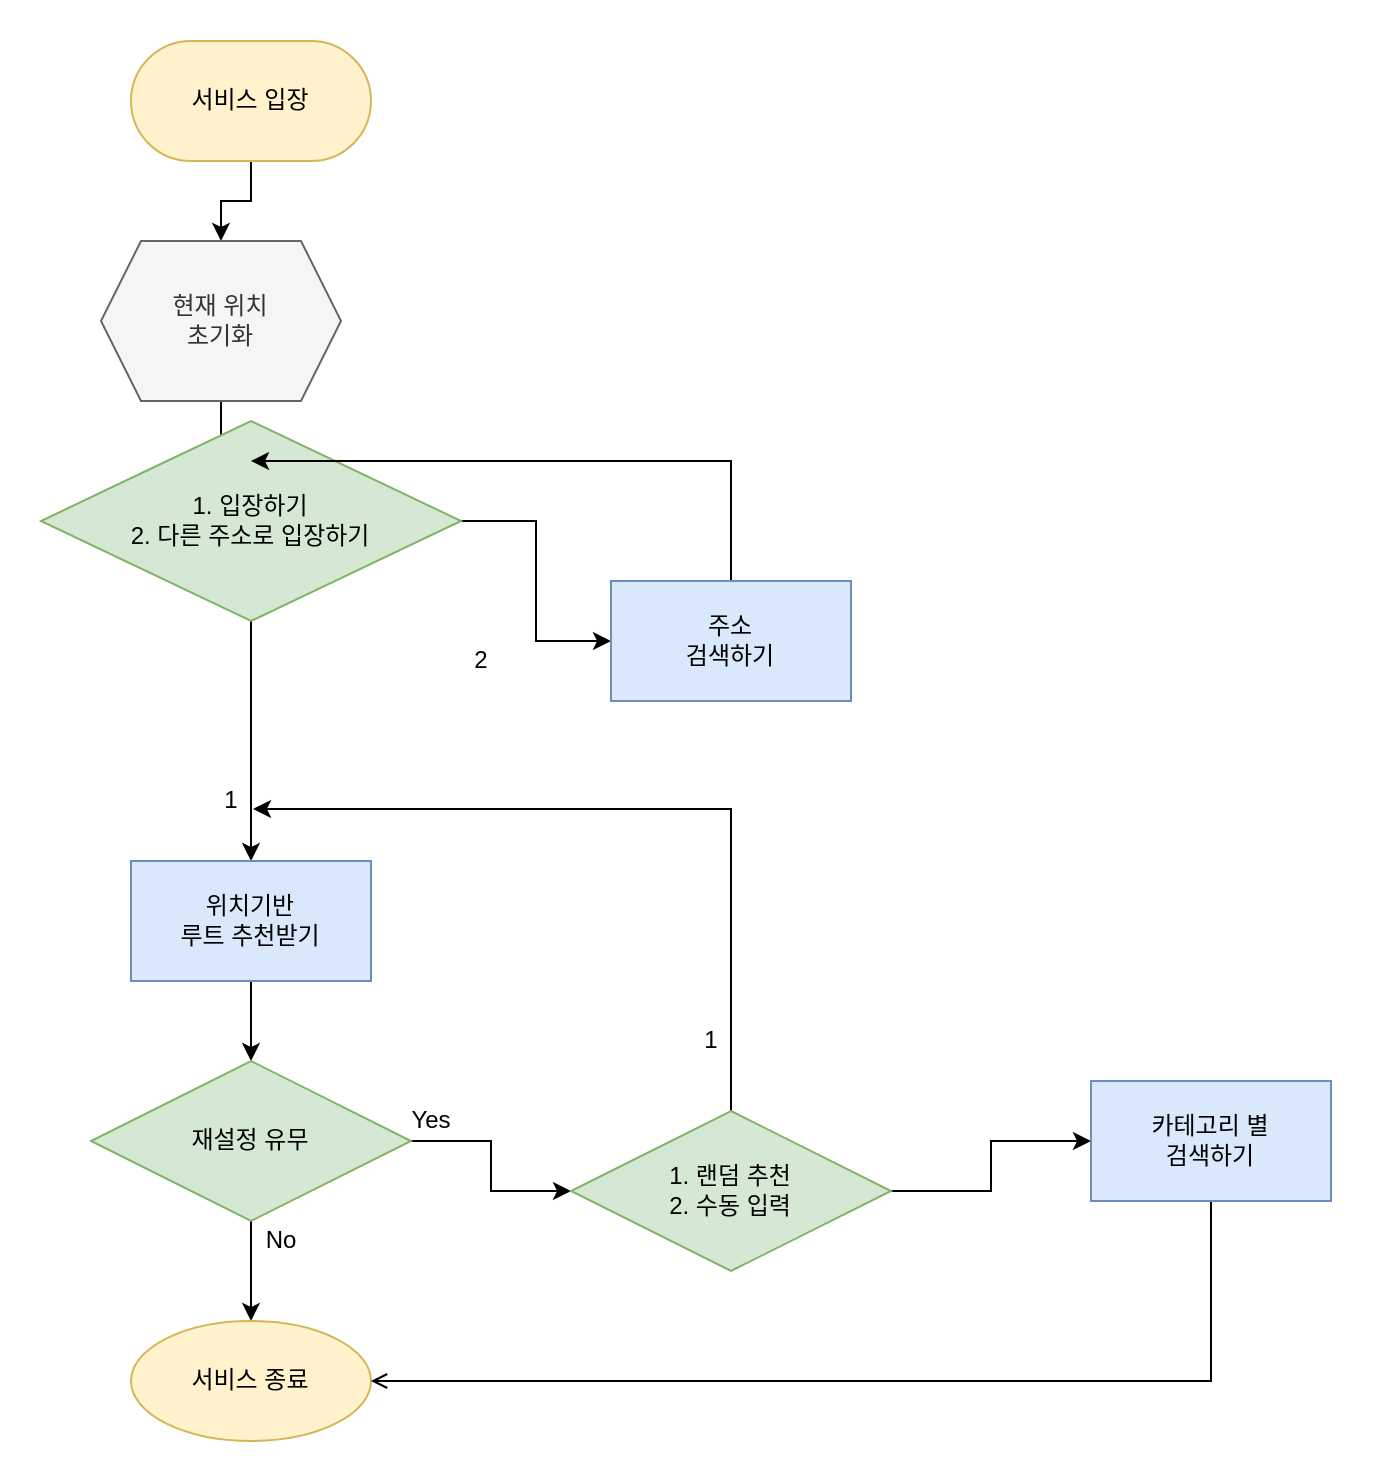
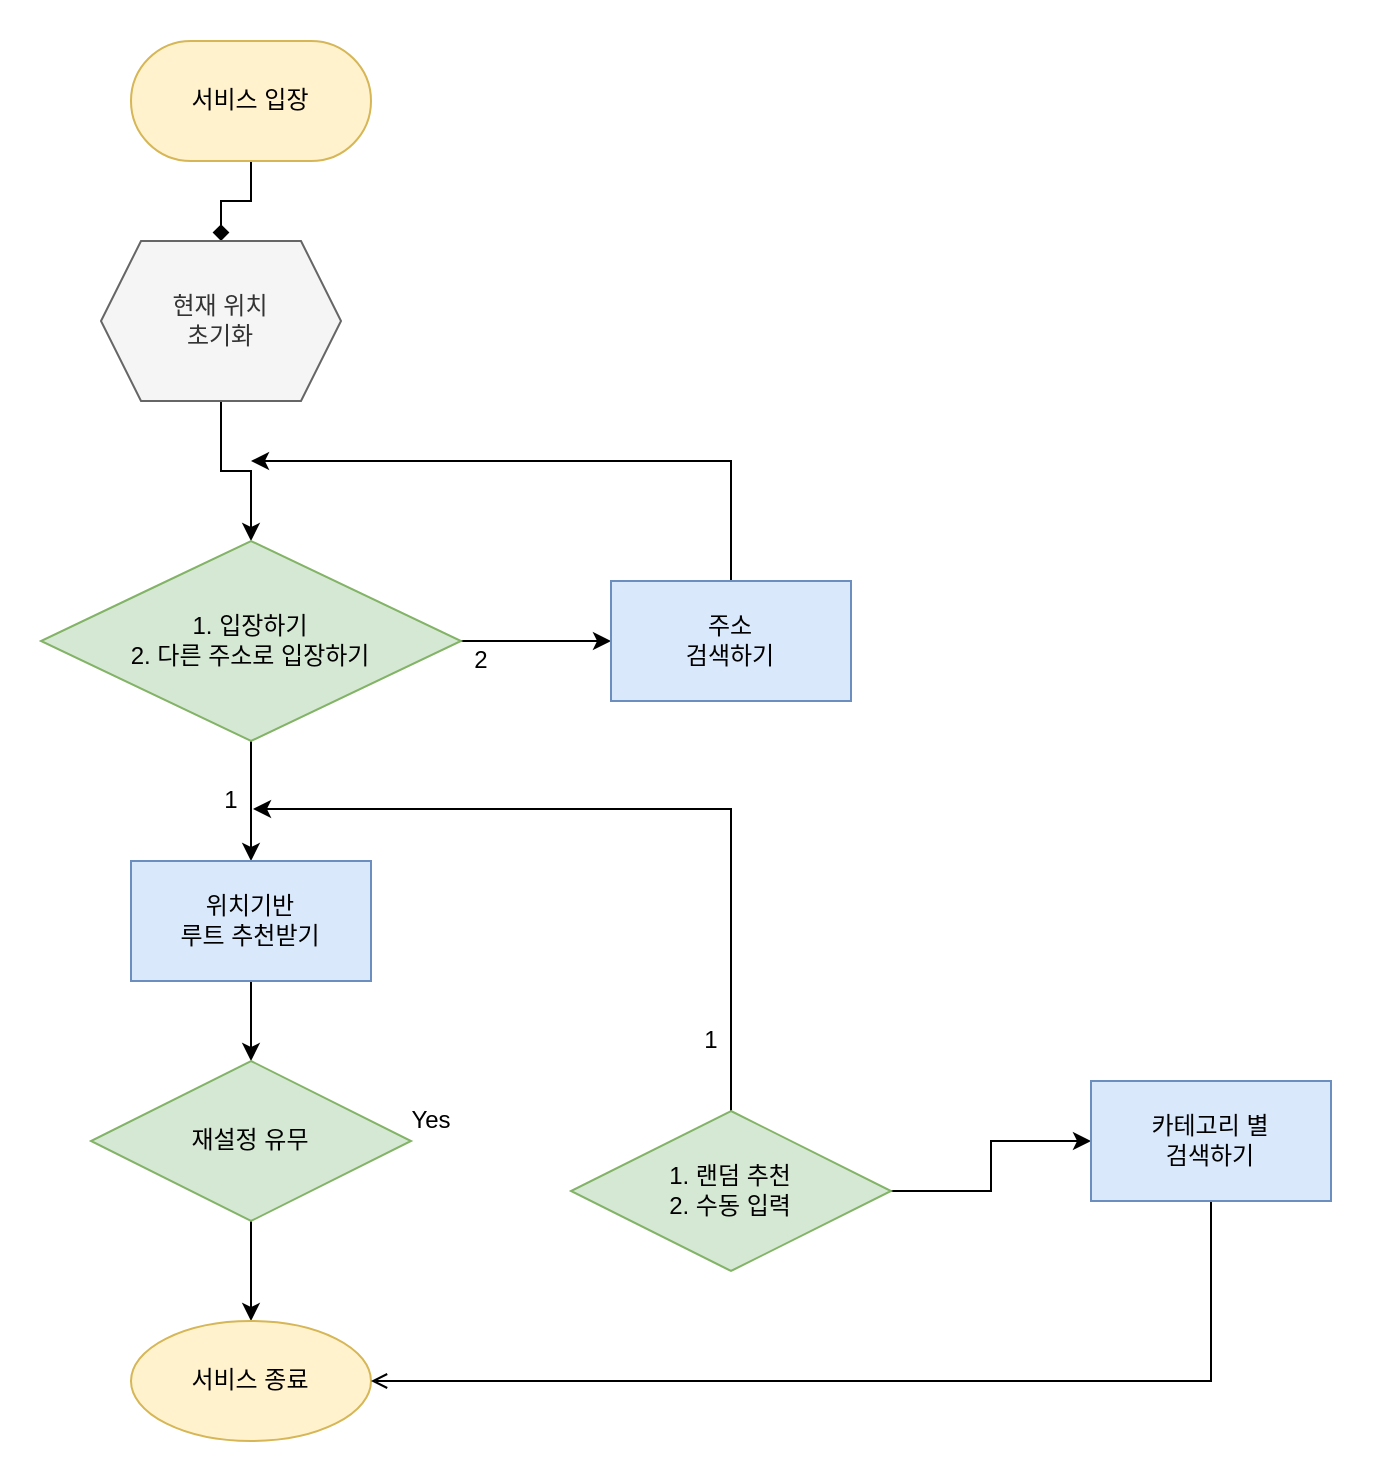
edge "서비스 입장" -> "현재 위치 초기화": arrowhead classic -> diamond
node "1. 입장하기 2. 다른 주소로 입장하기": moved (251, 521) -> (251, 641)
edge "재설정 유무" -> "1. 랜덤 추천 2. 수동 입력": removed
node "No": removed
